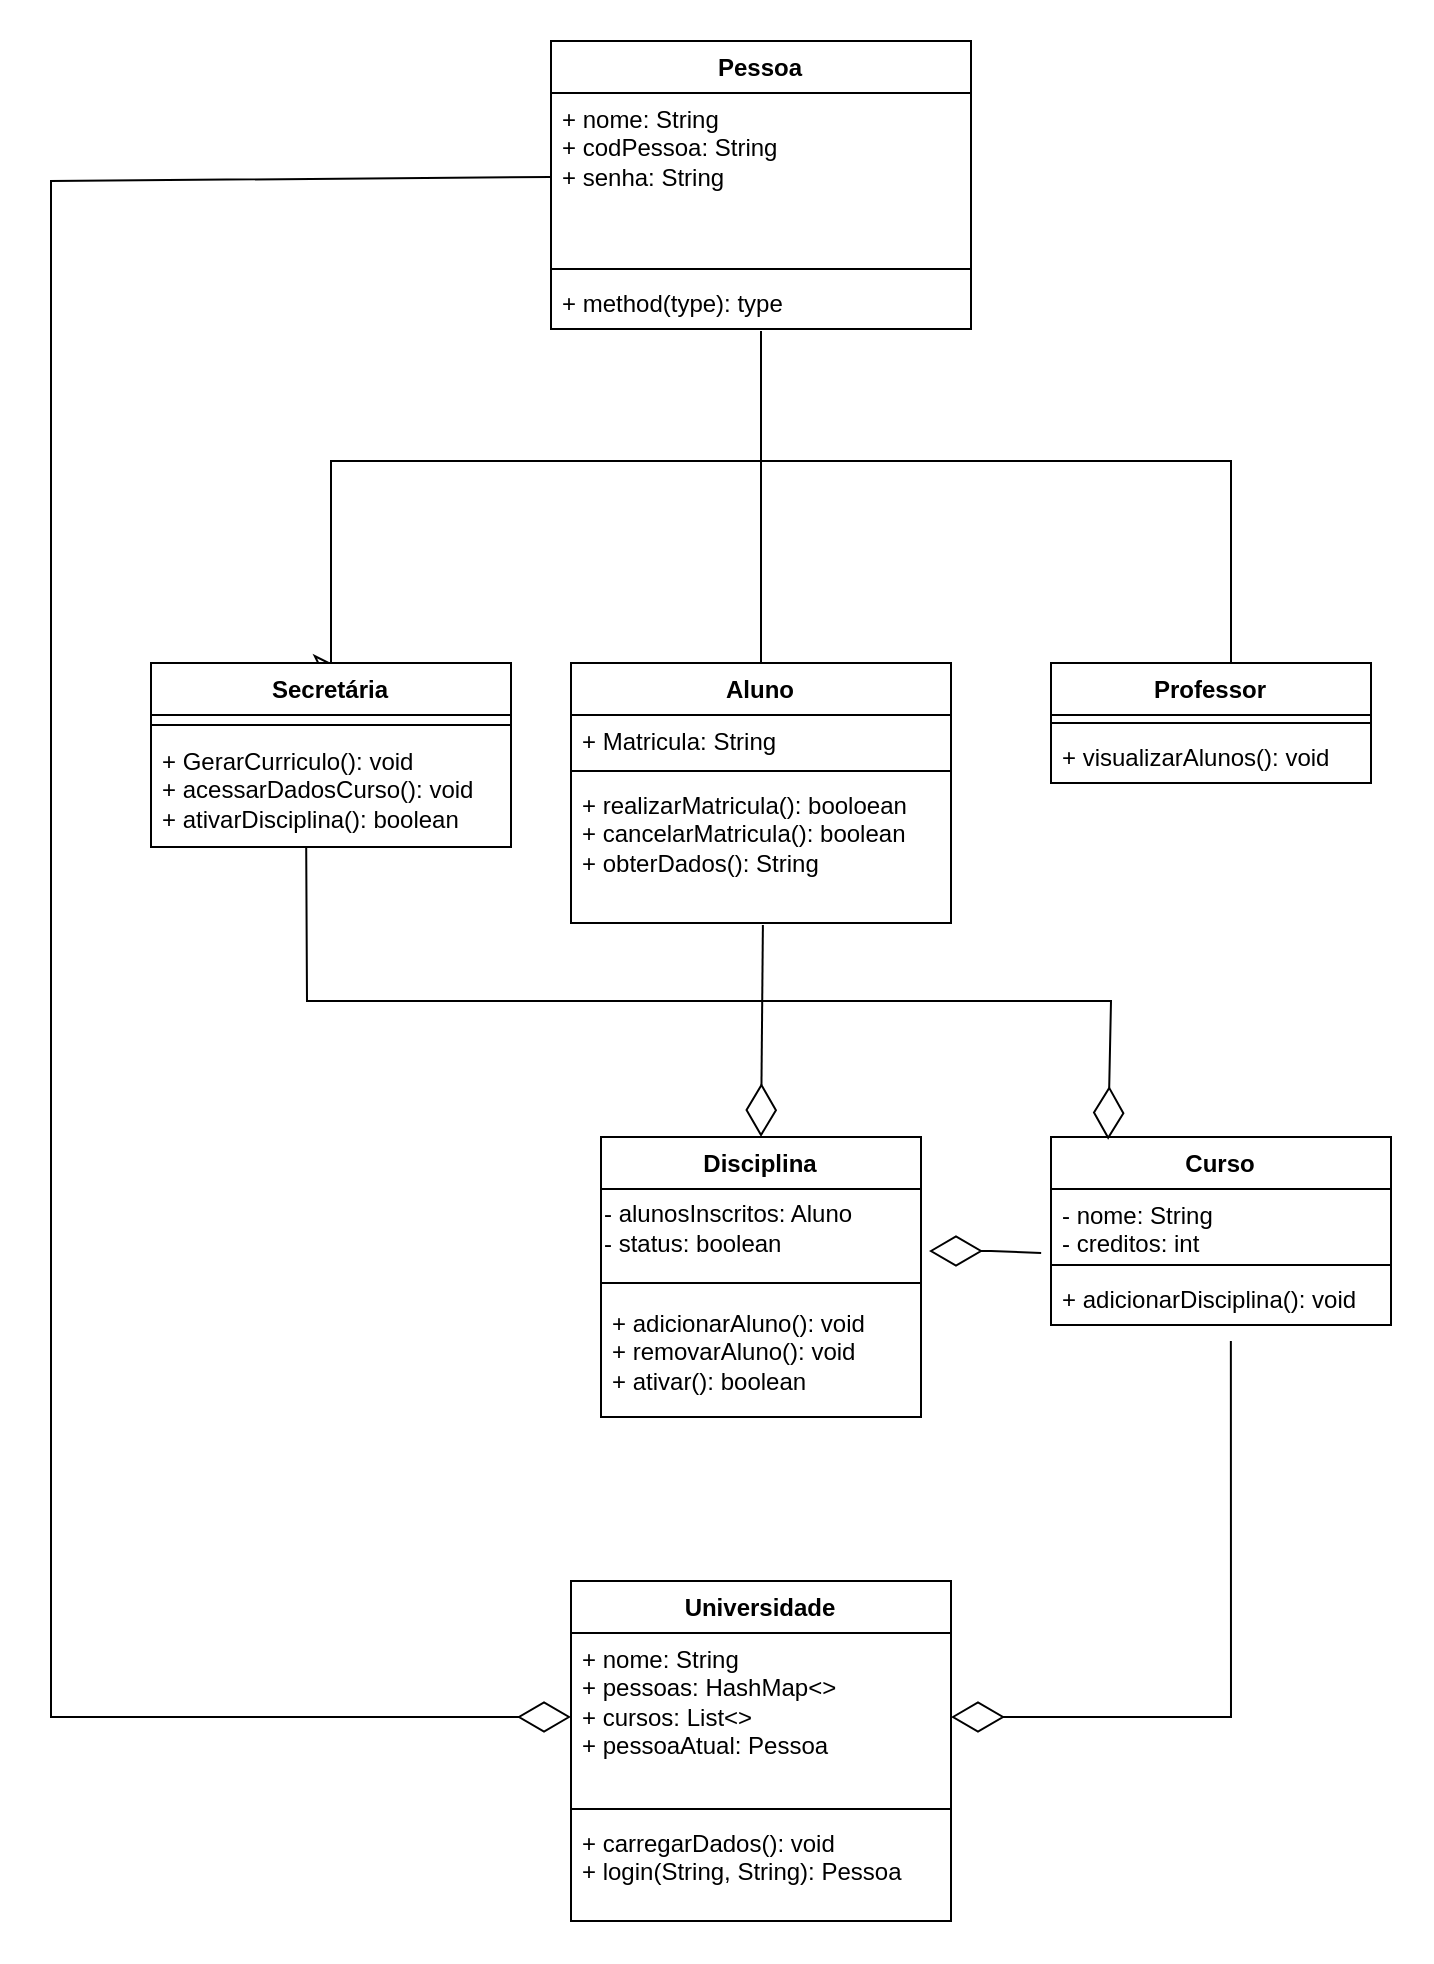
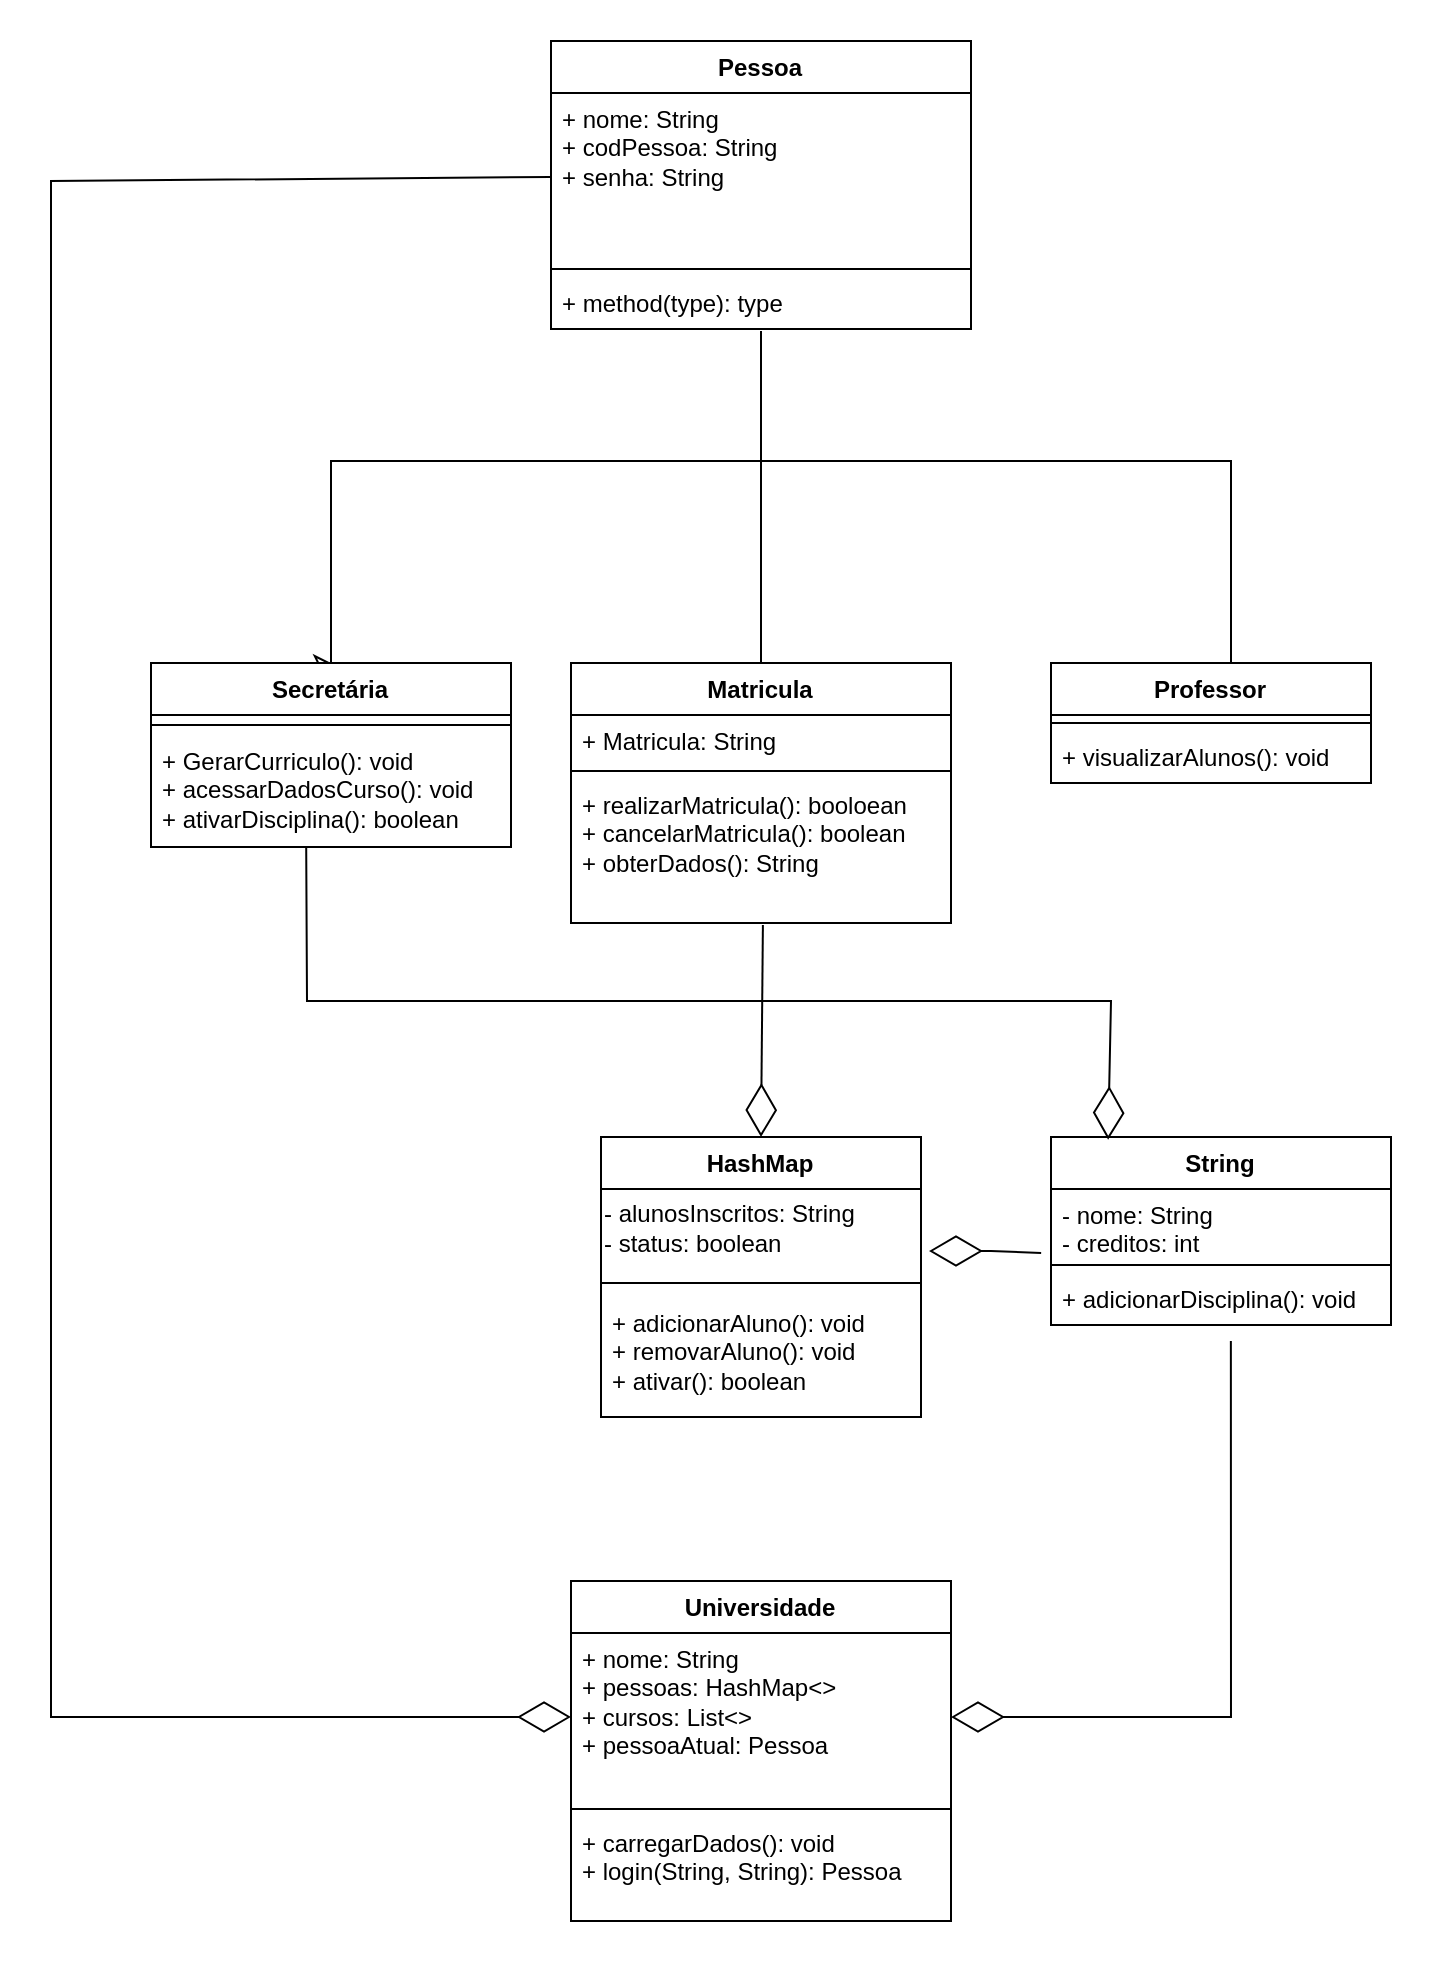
node "Aluno": label "Aluno" -> "Matricula"
node "Disciplina": label "Disciplina" -> "HashMap"
node "Curso": label "Curso" -> "String"
node "- alunosInscritos: Aluno - status: boolean": label "- alunosInscritos: Aluno - status: boolean" -> "- alunosInscritos: String - status: boolean"
